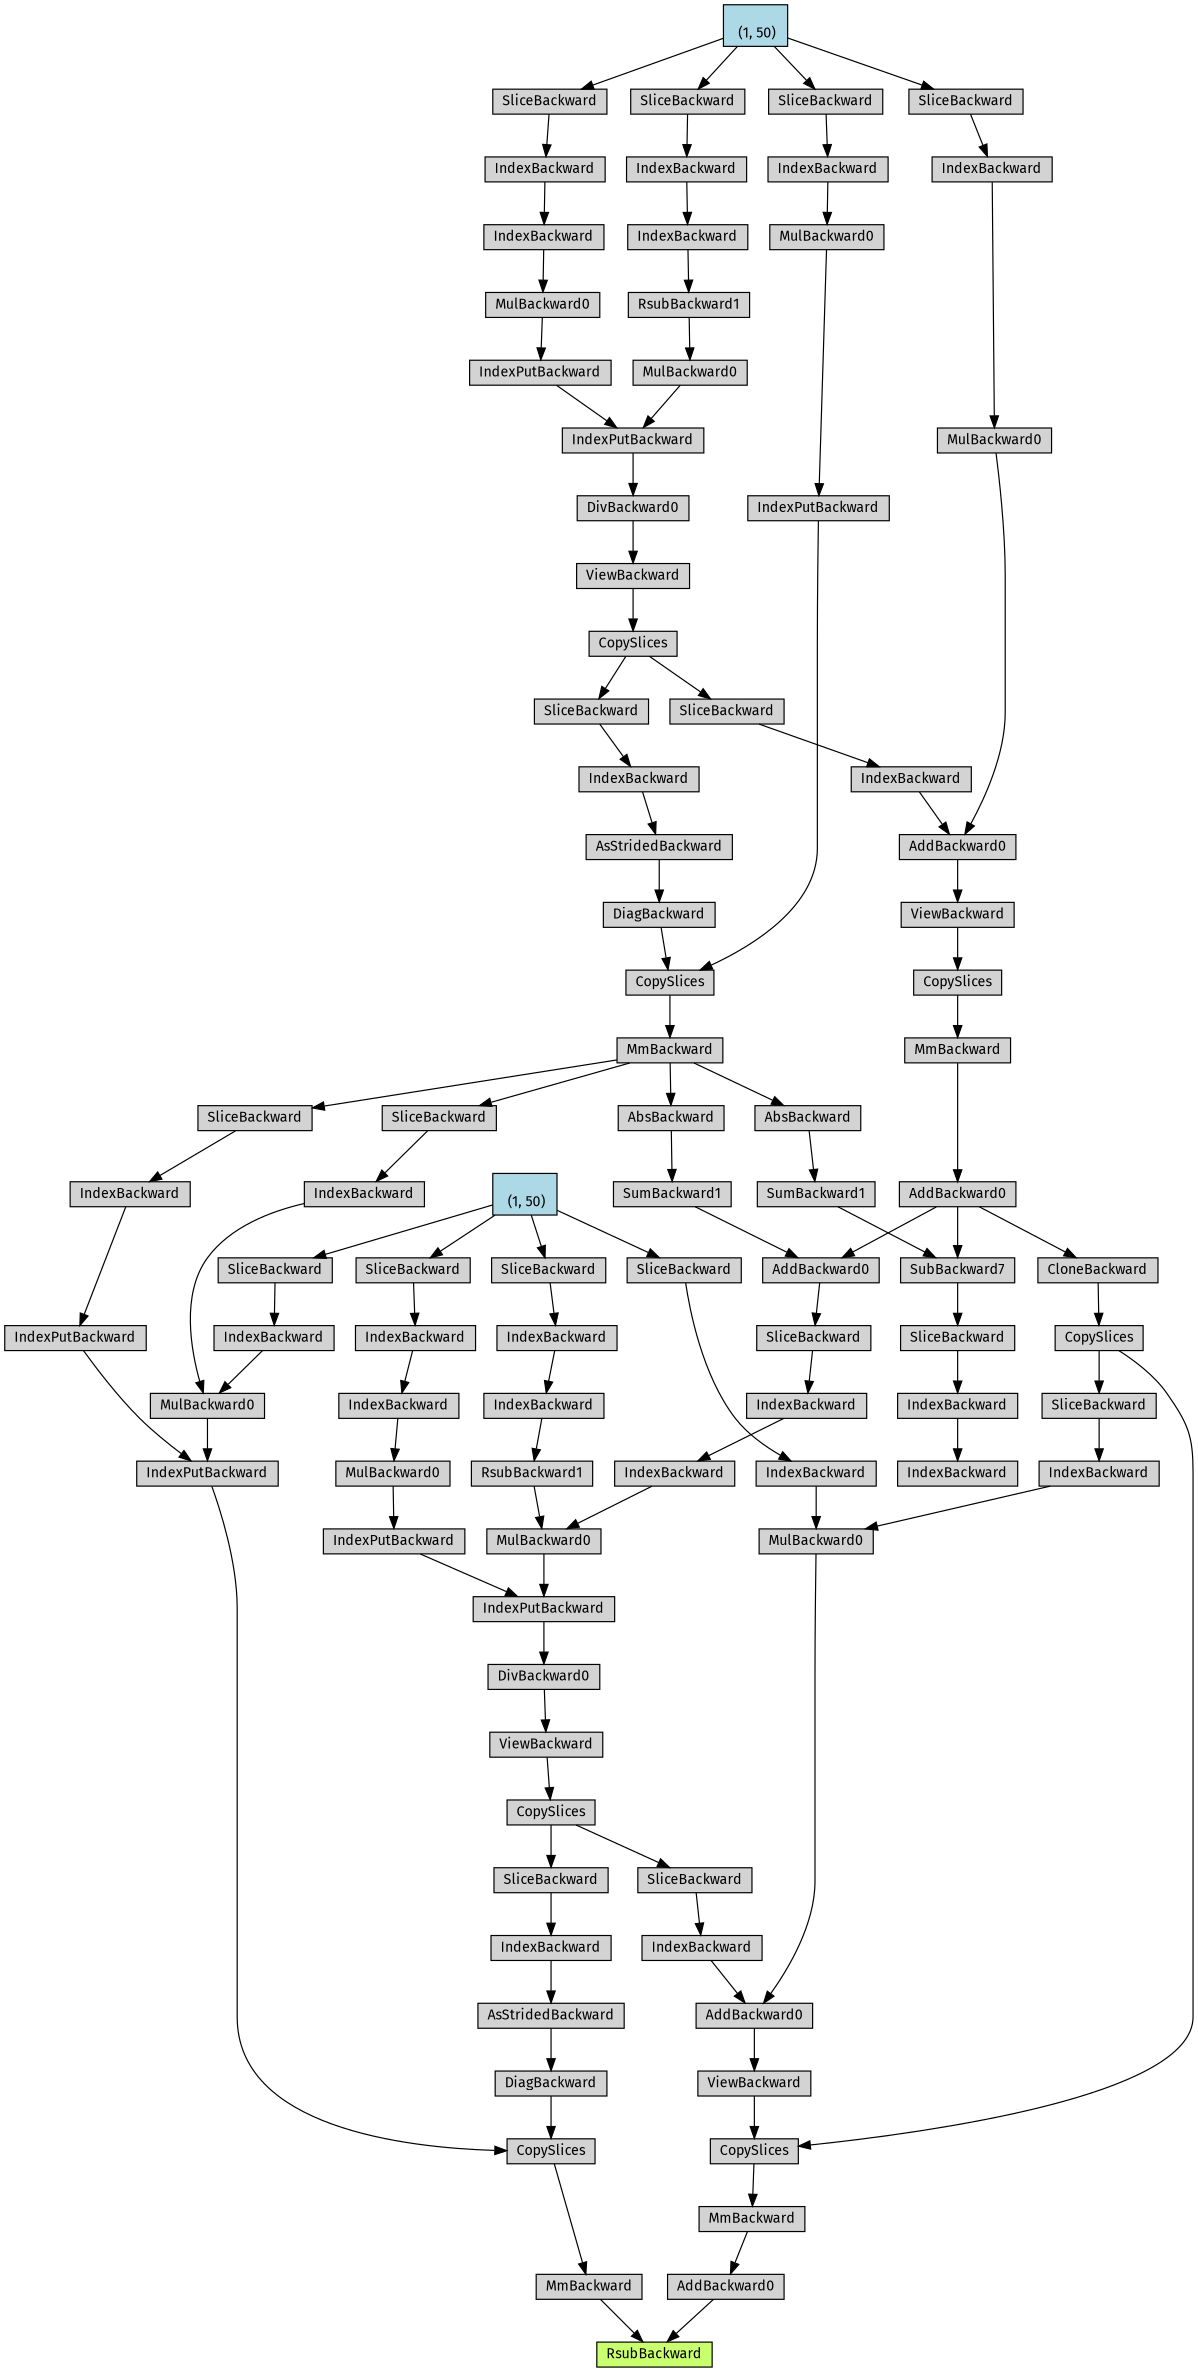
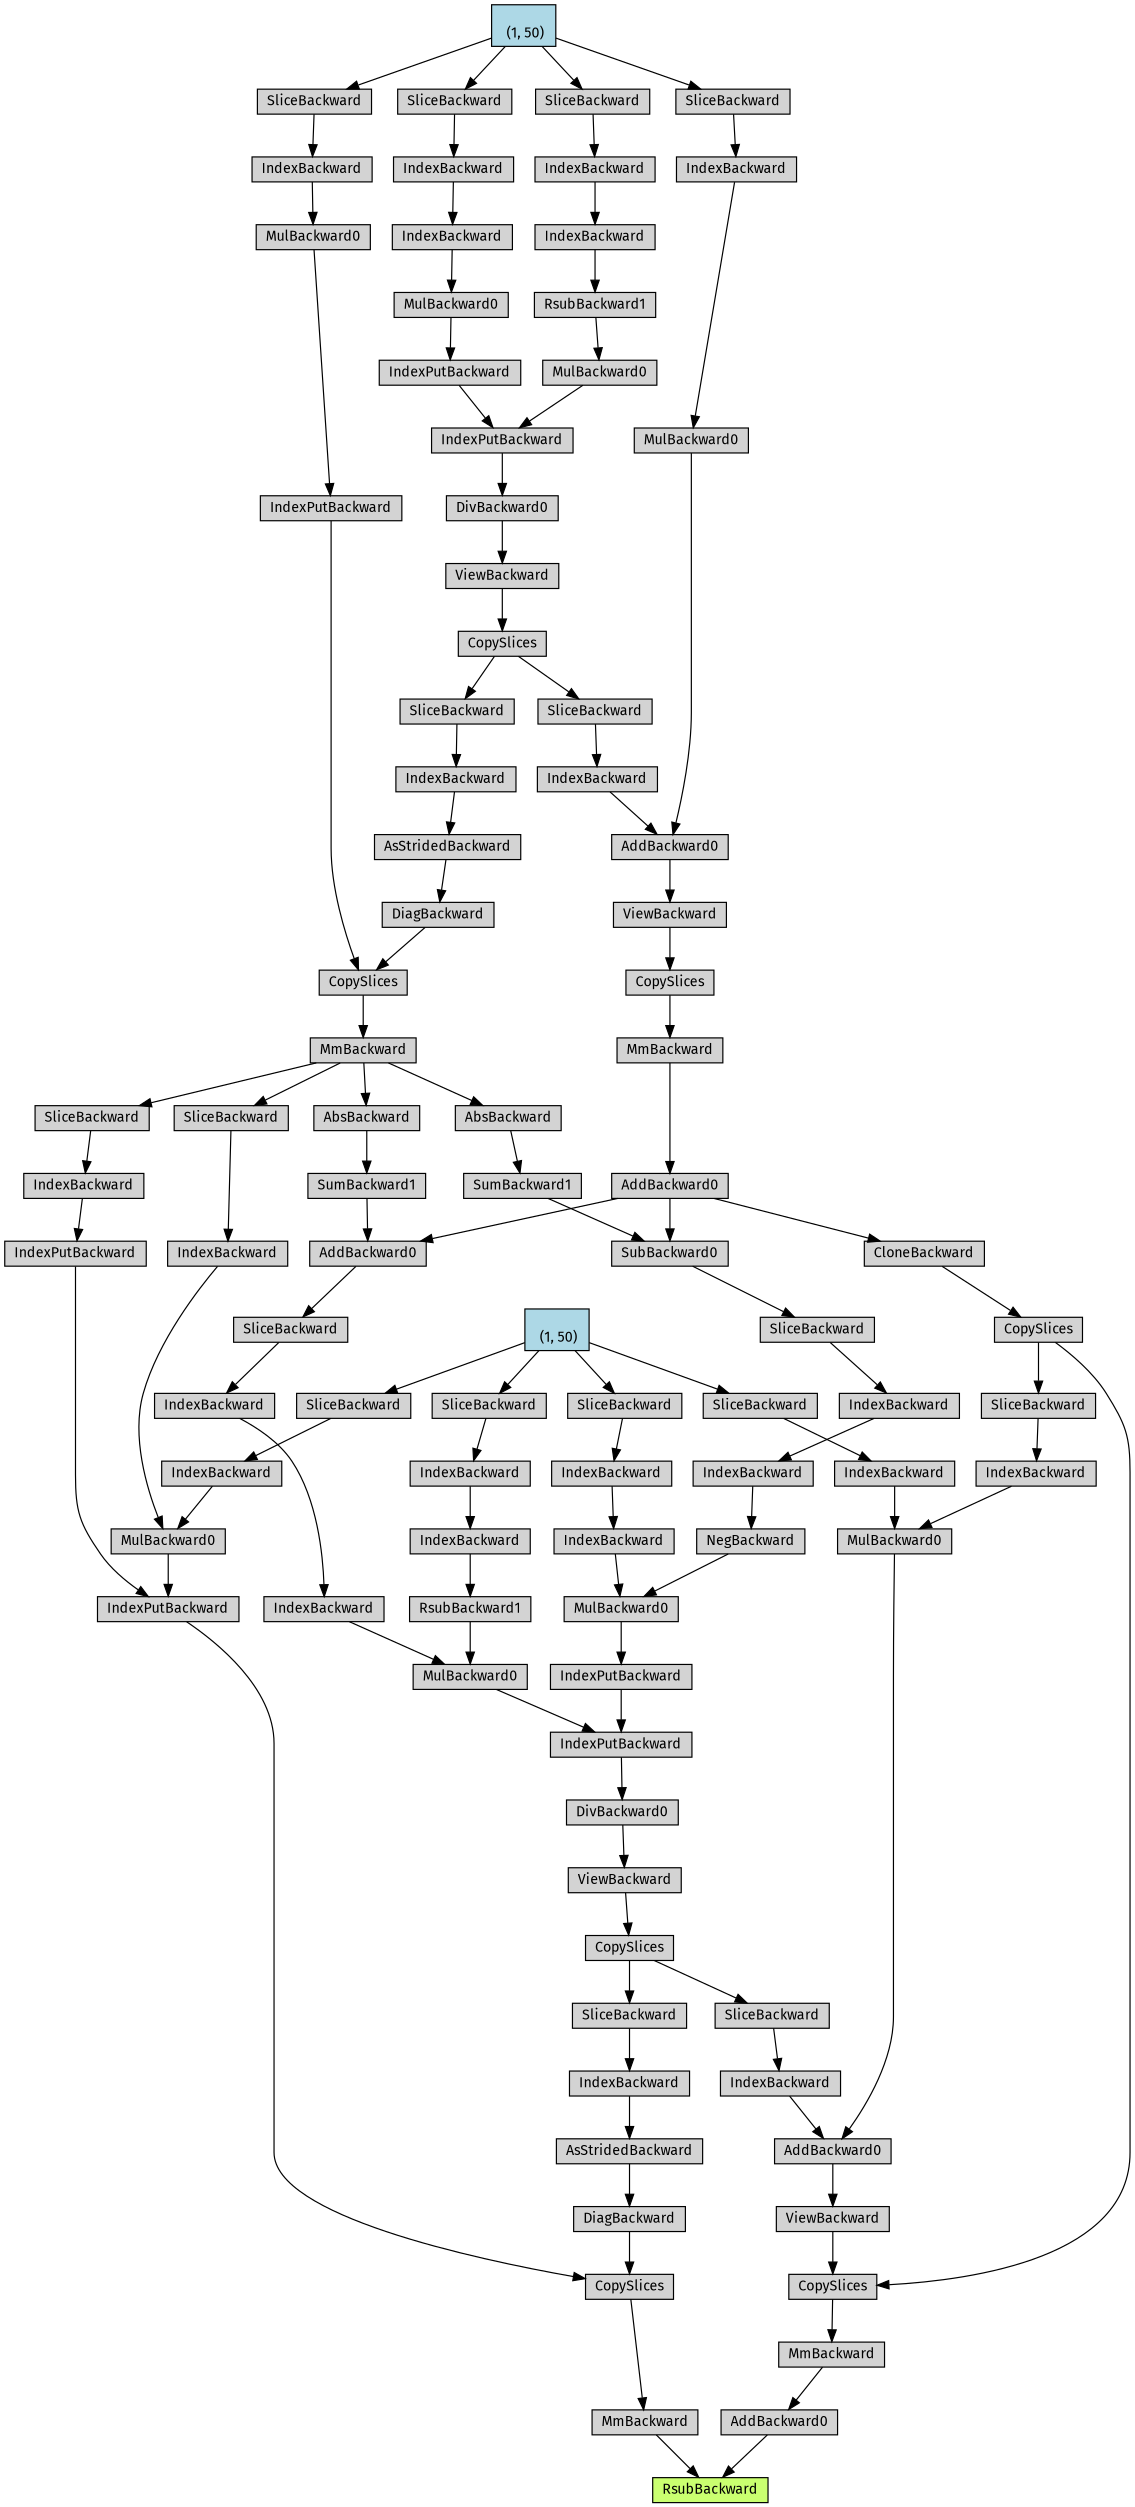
node "SubBackward7": label "SubBackward7" -> "SubBackward0"
node "NegBackward": added
